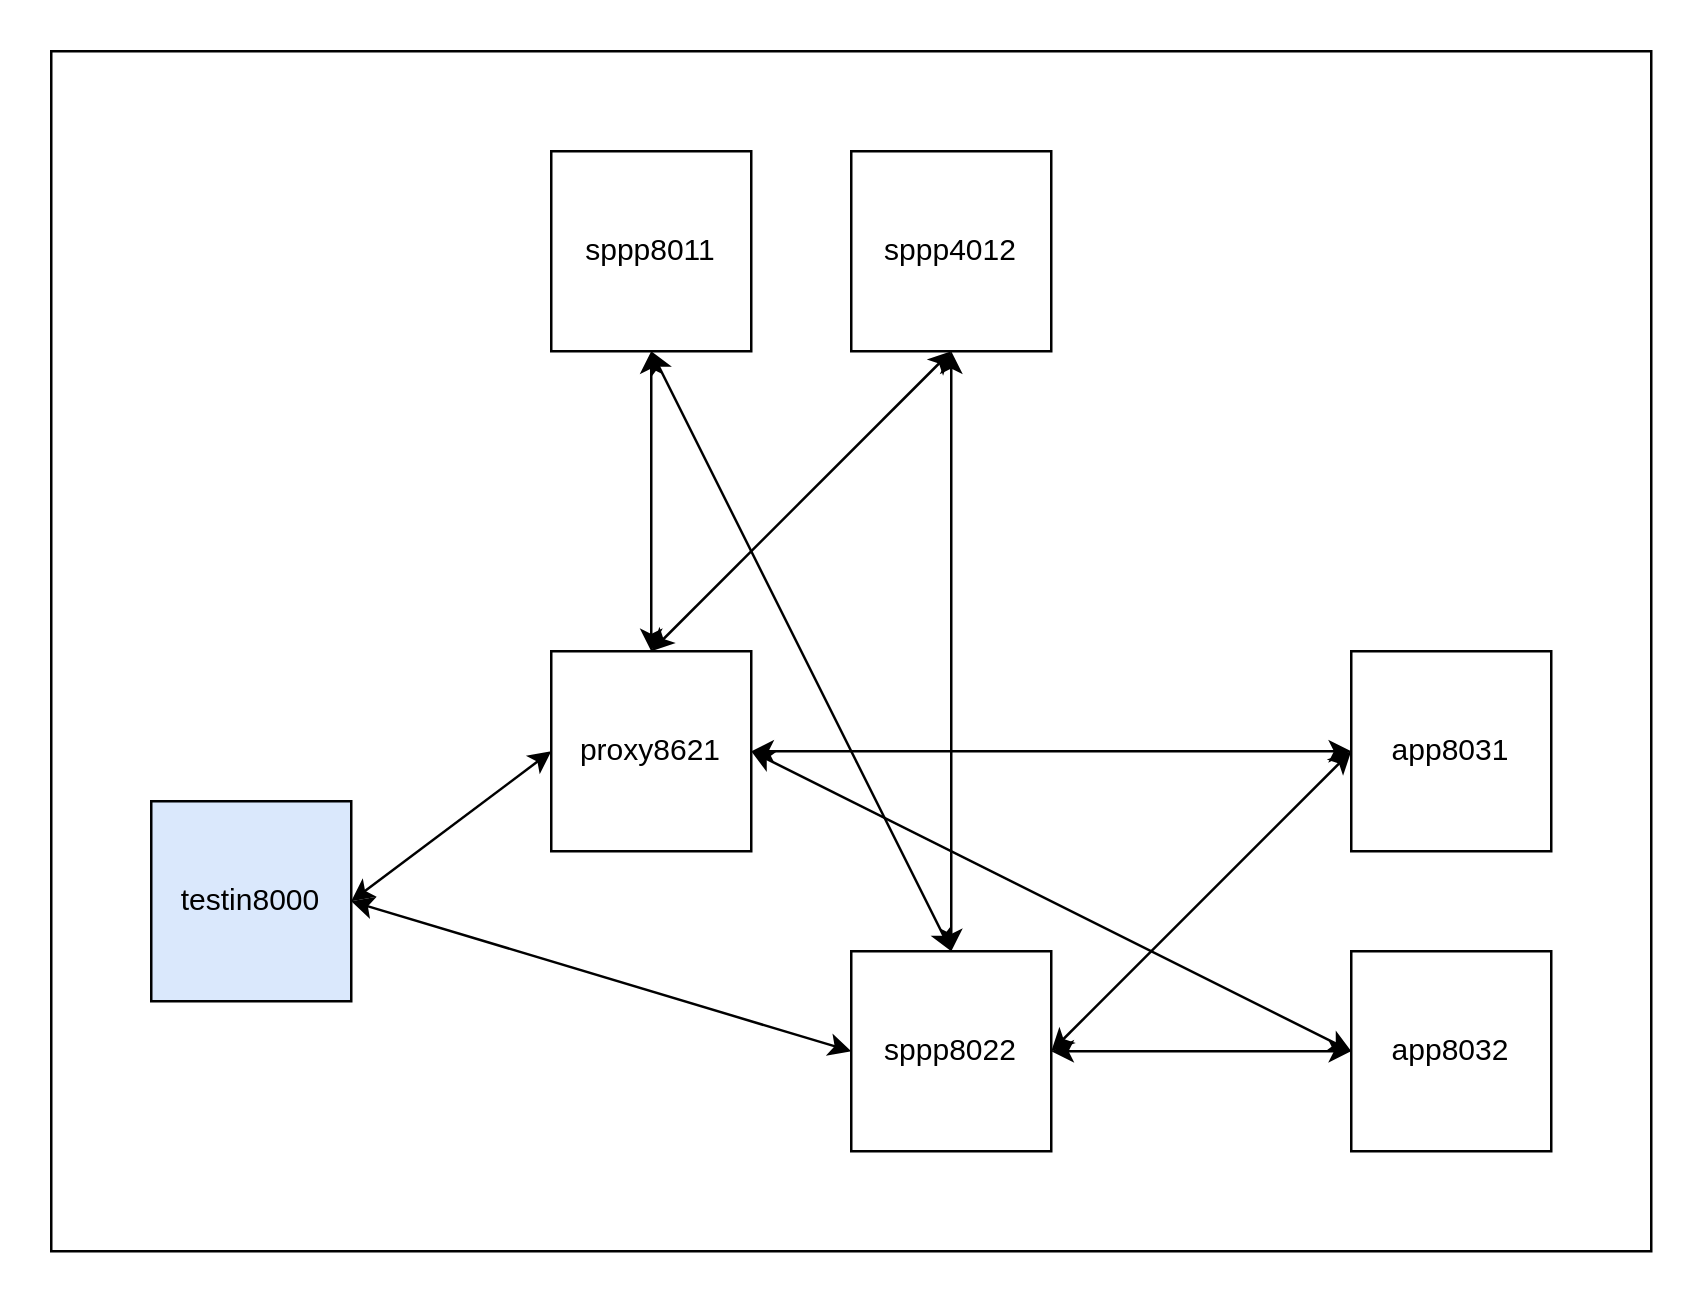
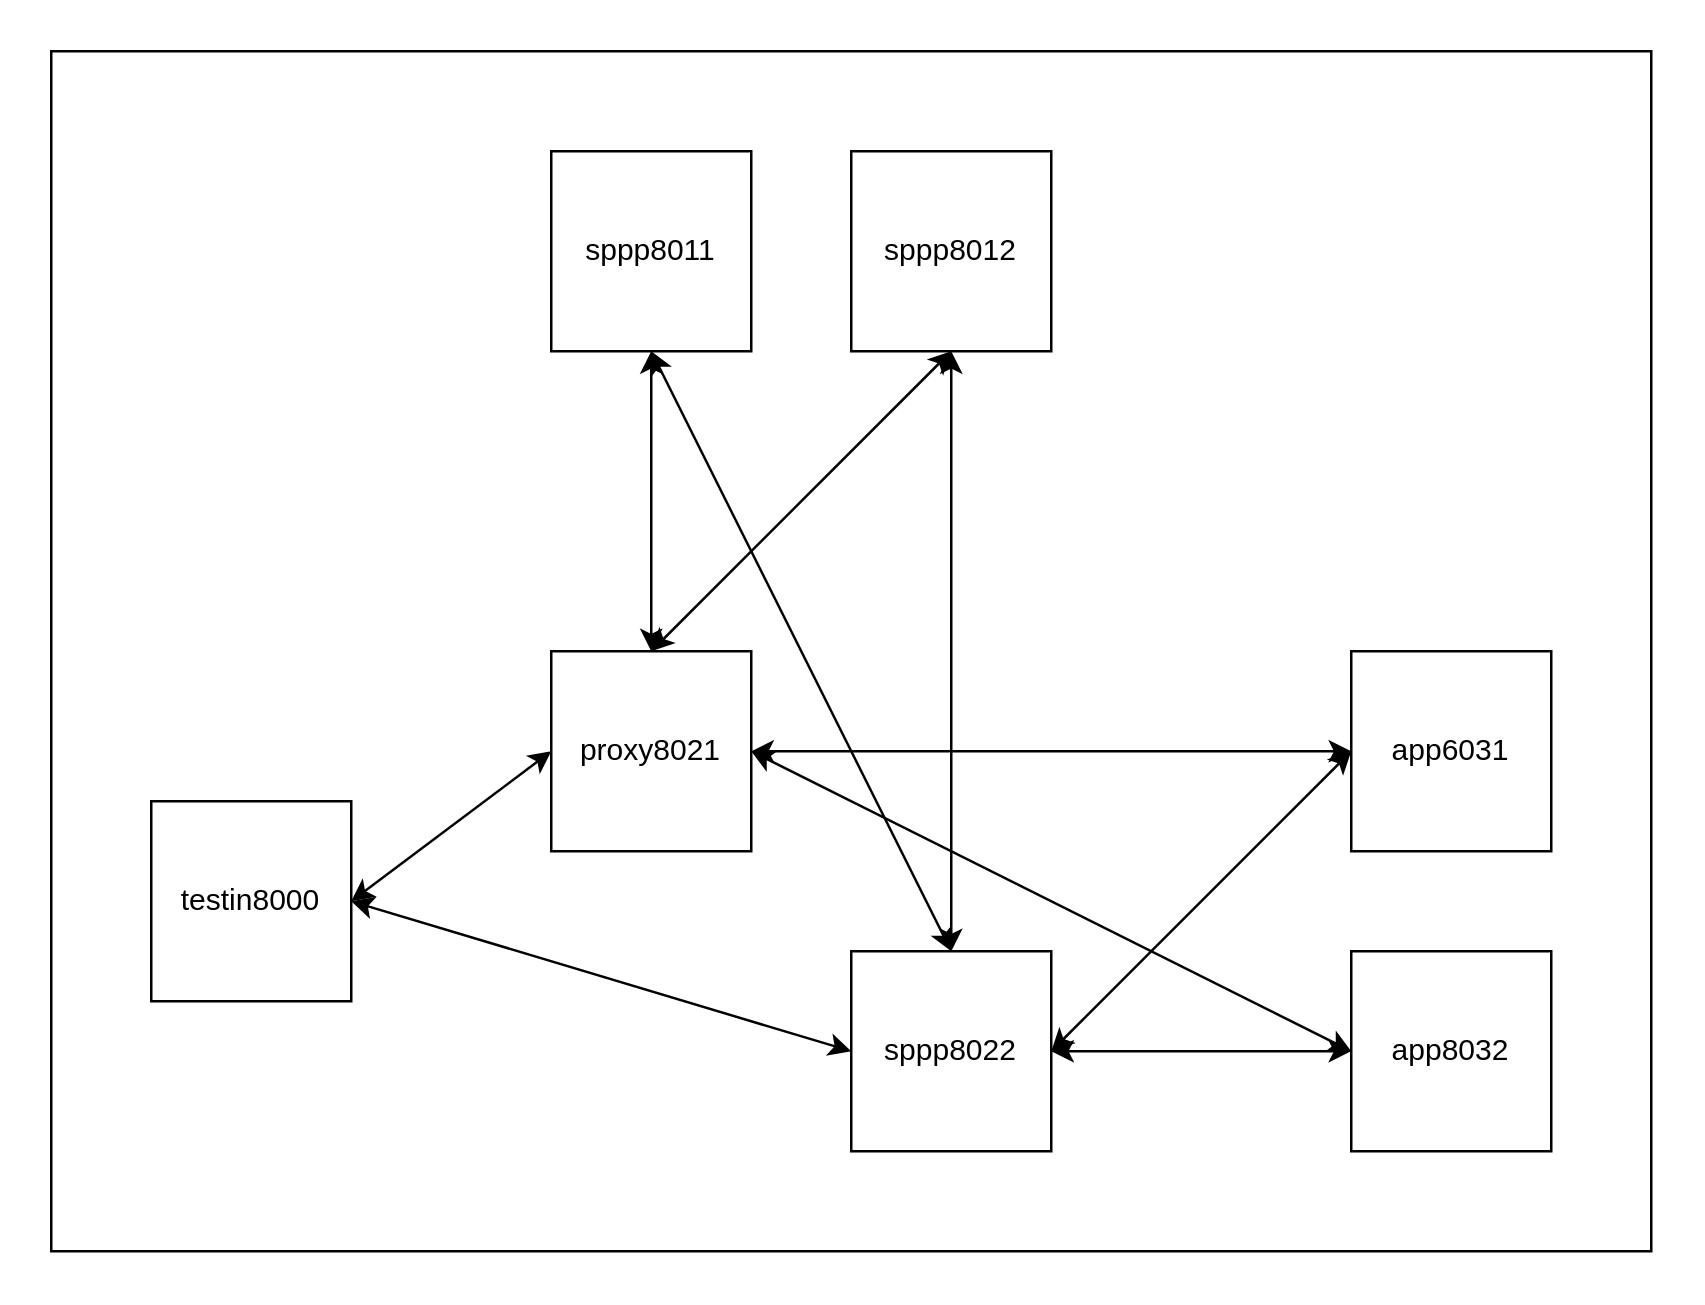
node "sppp4012": label "sppp4012" -> "sppp8012"
node "proxy8621": label "proxy8621" -> "proxy8021"
node "app8031": label "app8031" -> "app6031"
node "testin8000": fillcolor #dae8fc -> #ffffff
